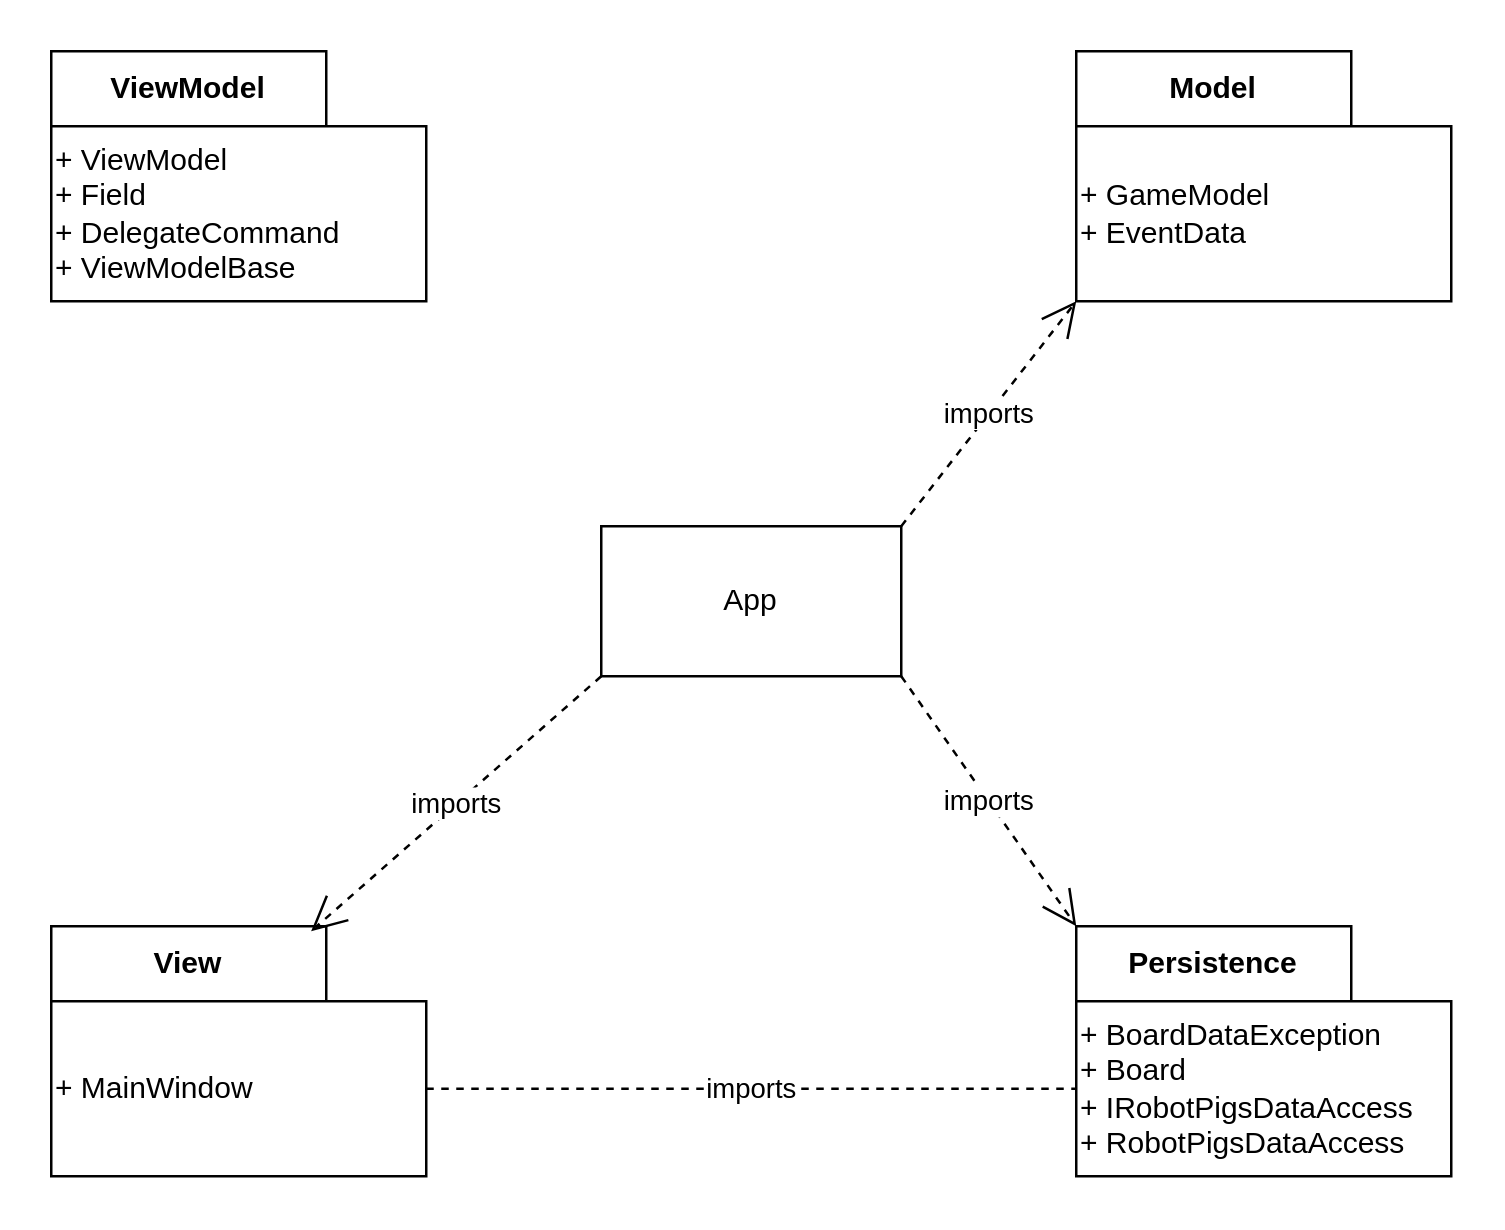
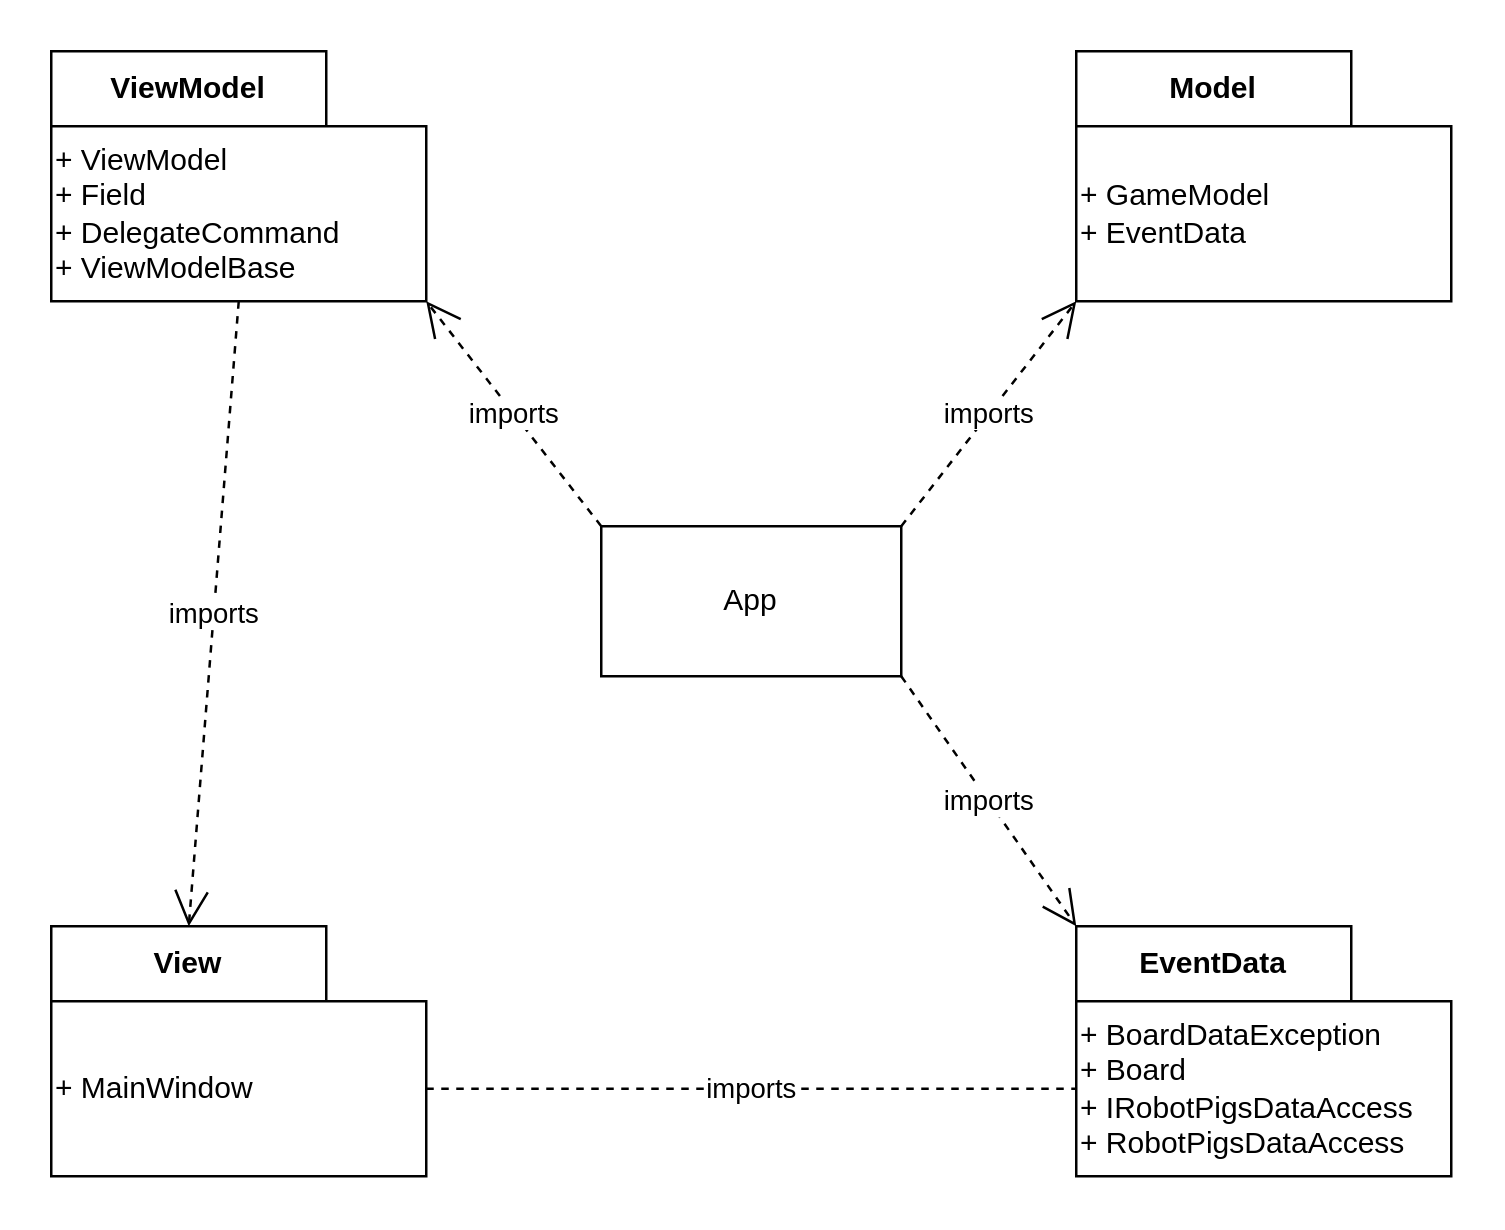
edge "App" -> "ViewModel": added, label "imports"
edge "App" -> "View": removed, label "imports"
edge "ViewModel" -> "View": added, label "imports"
node "Persistence": label "Persistence" -> "EventData"
